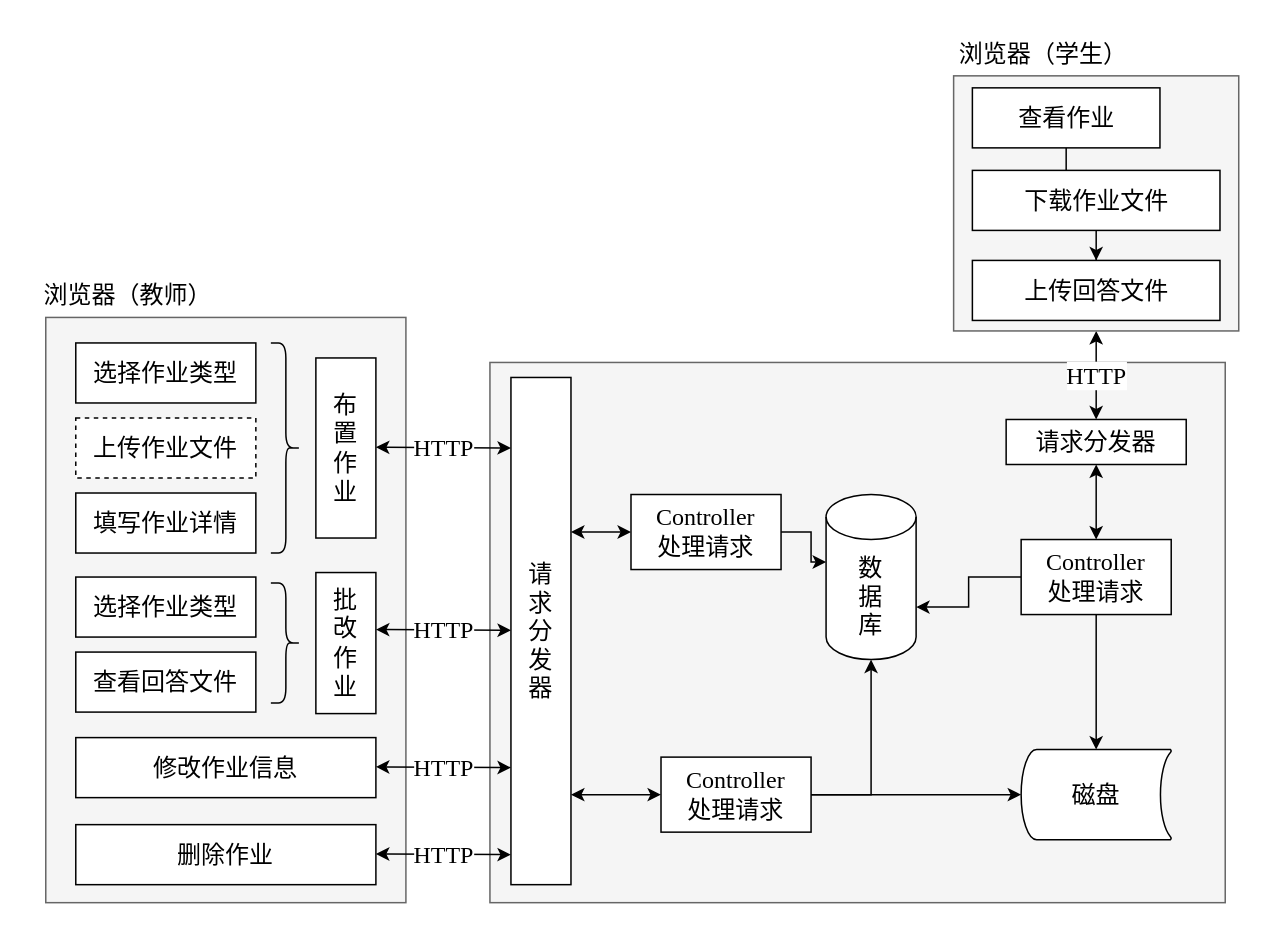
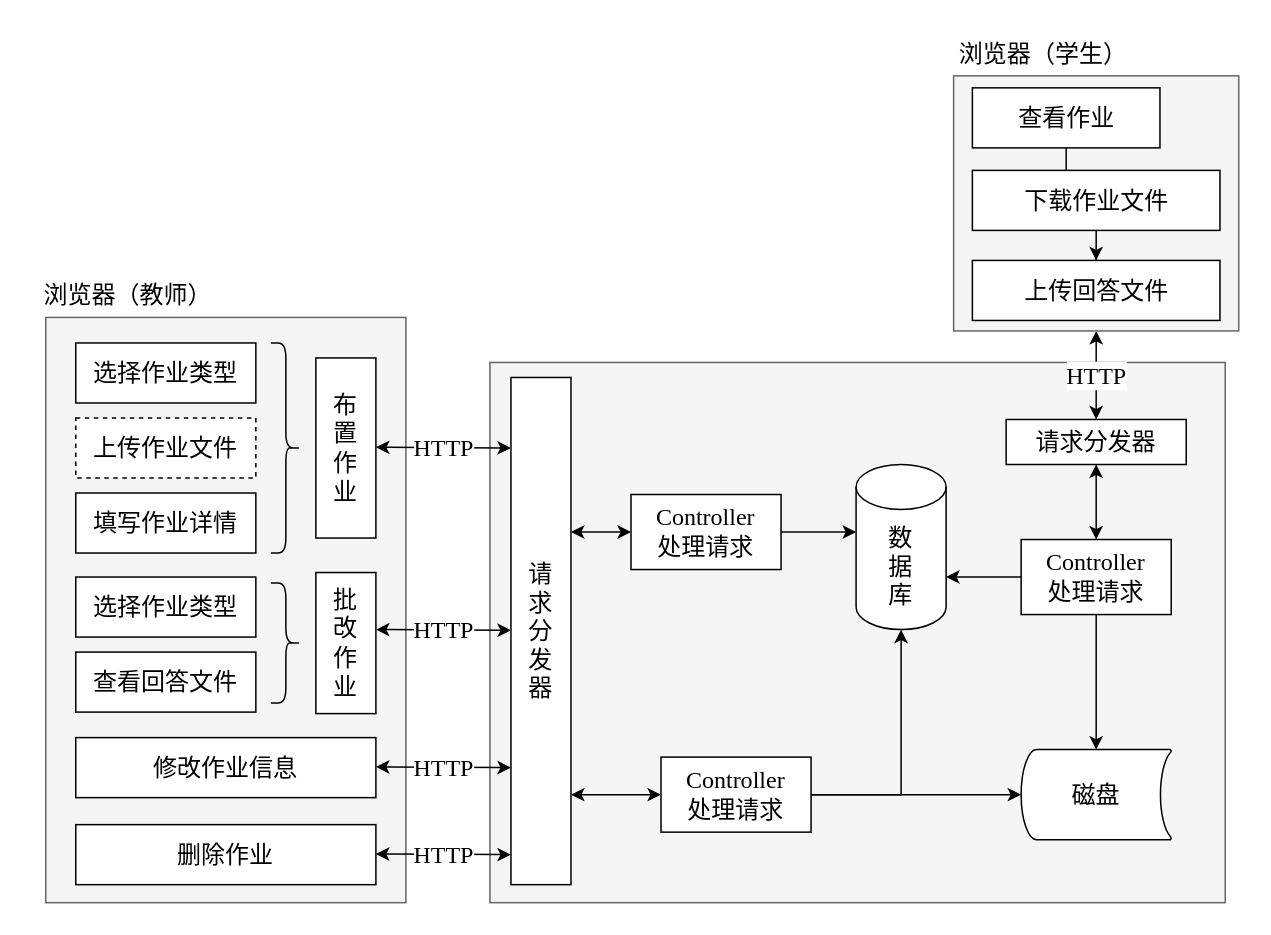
node "数 据 库": moved (871, 577) -> (901, 547)
